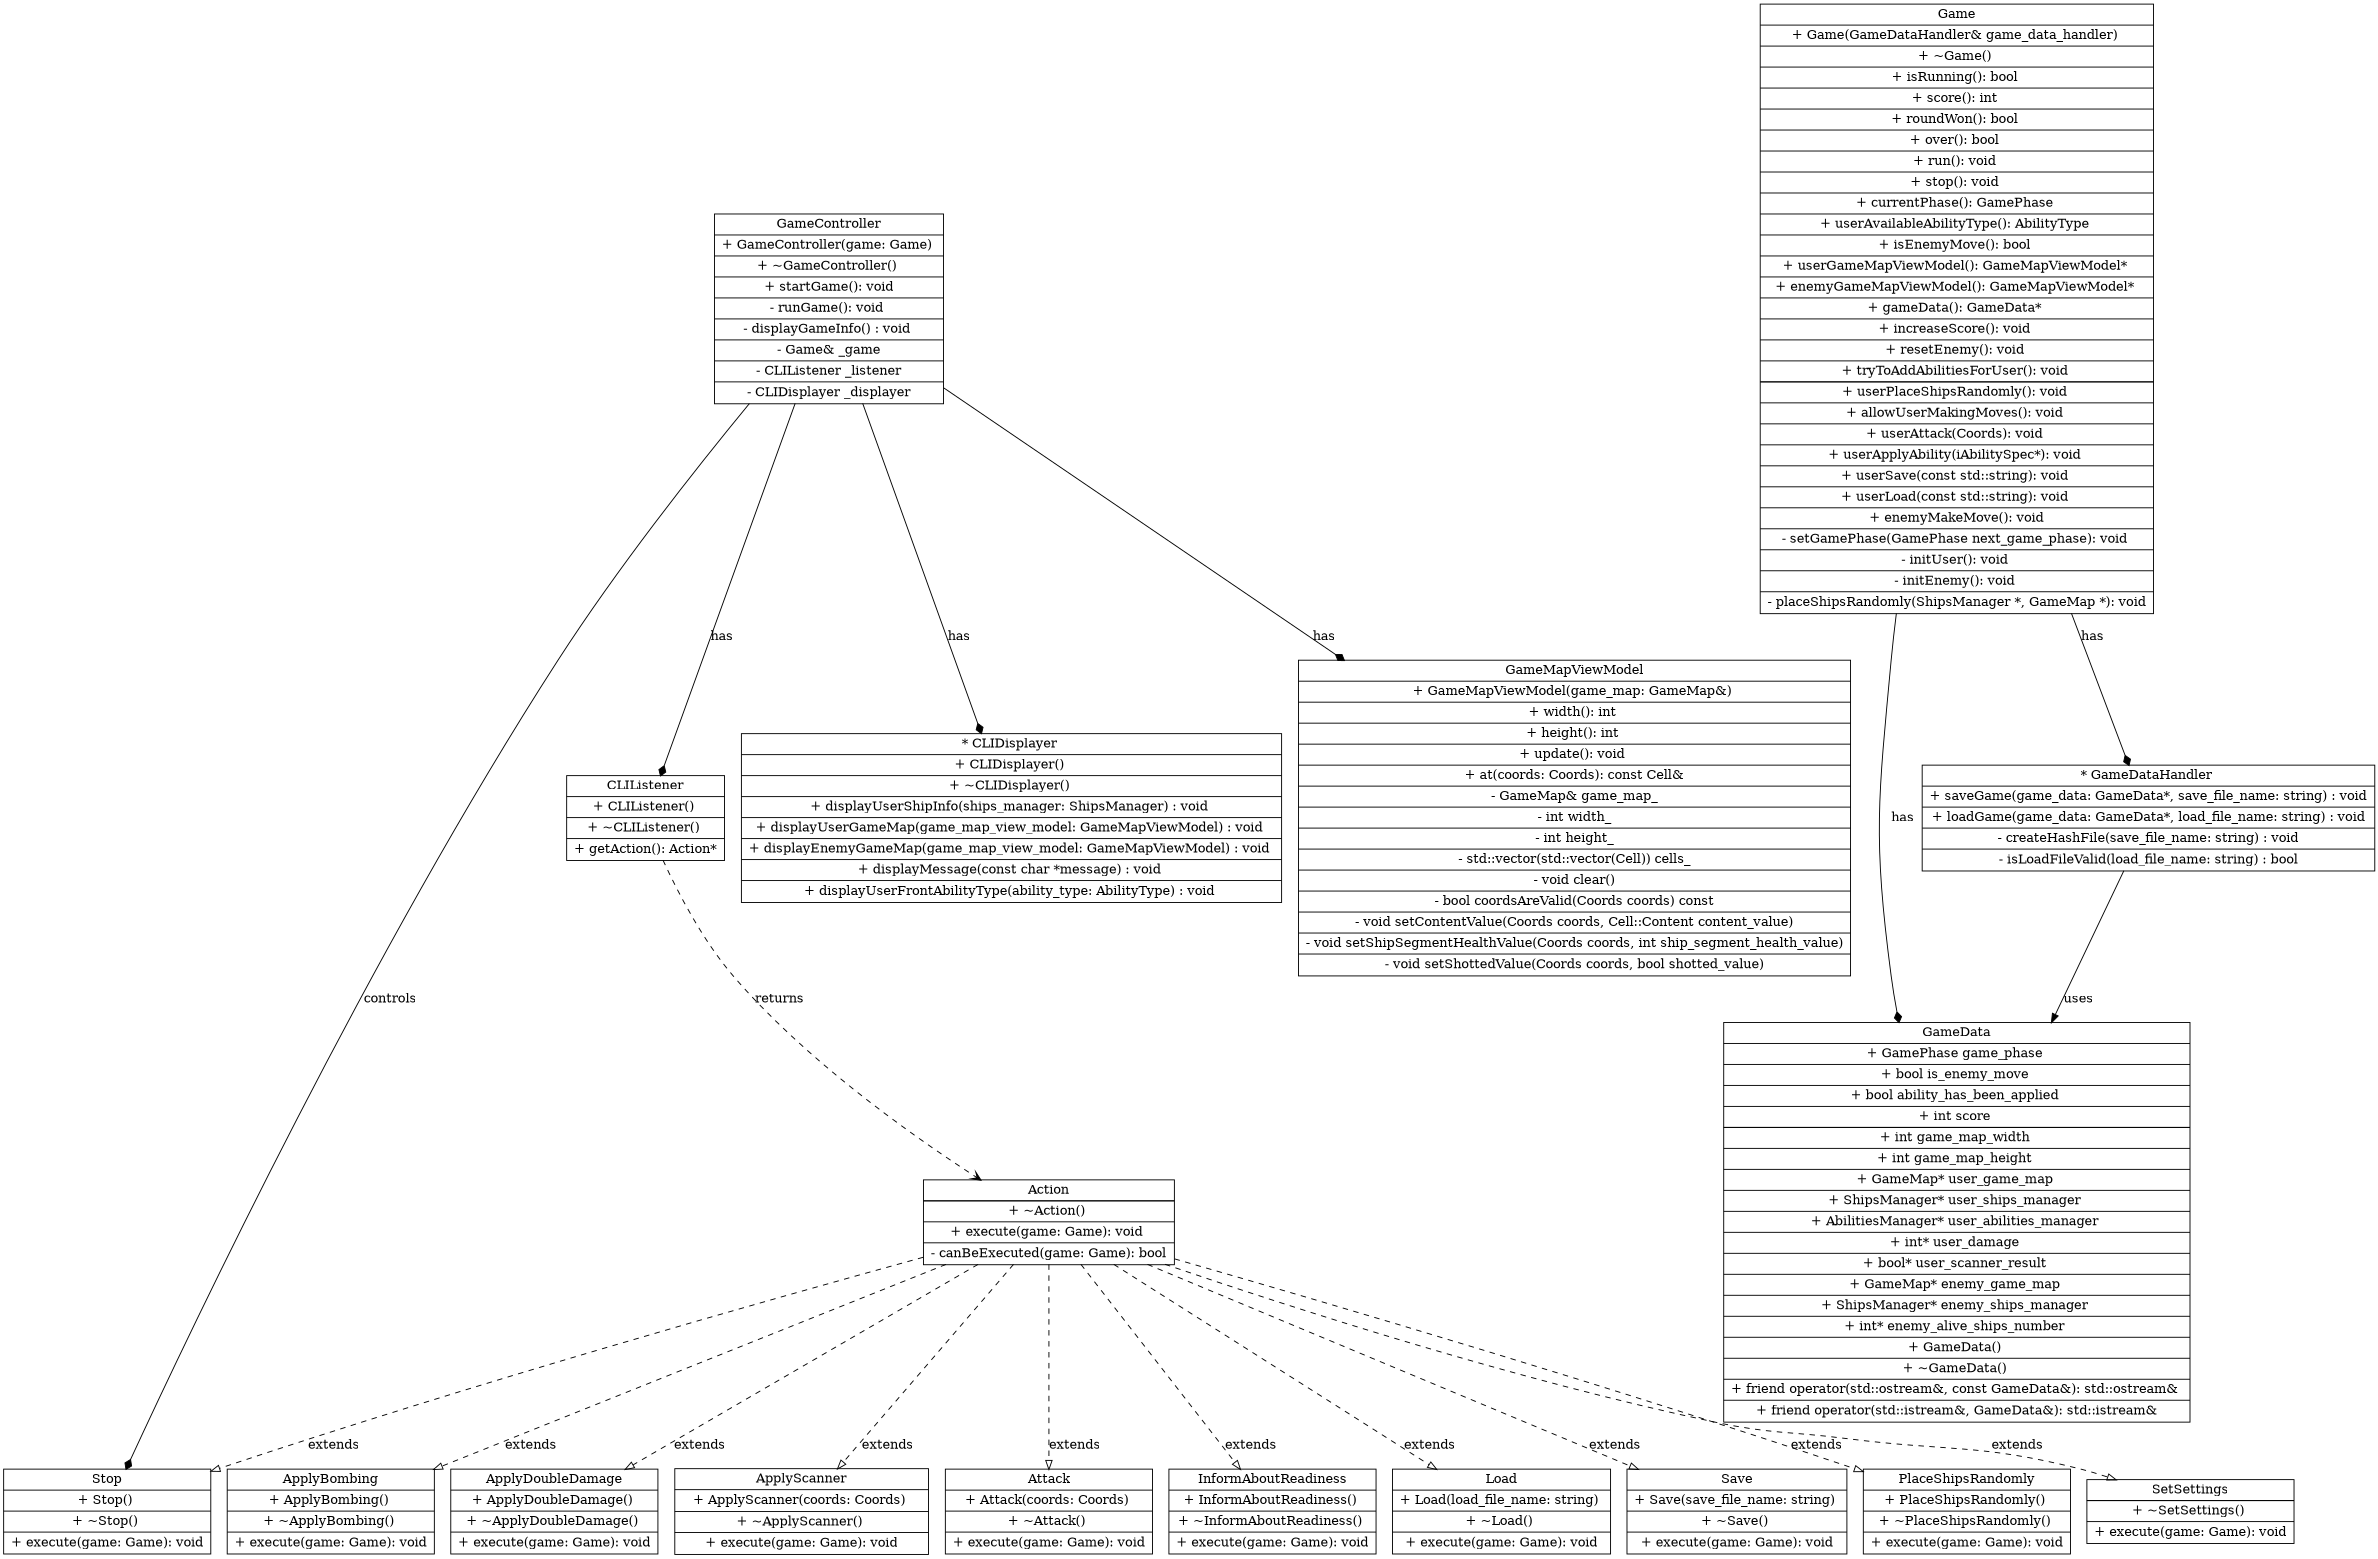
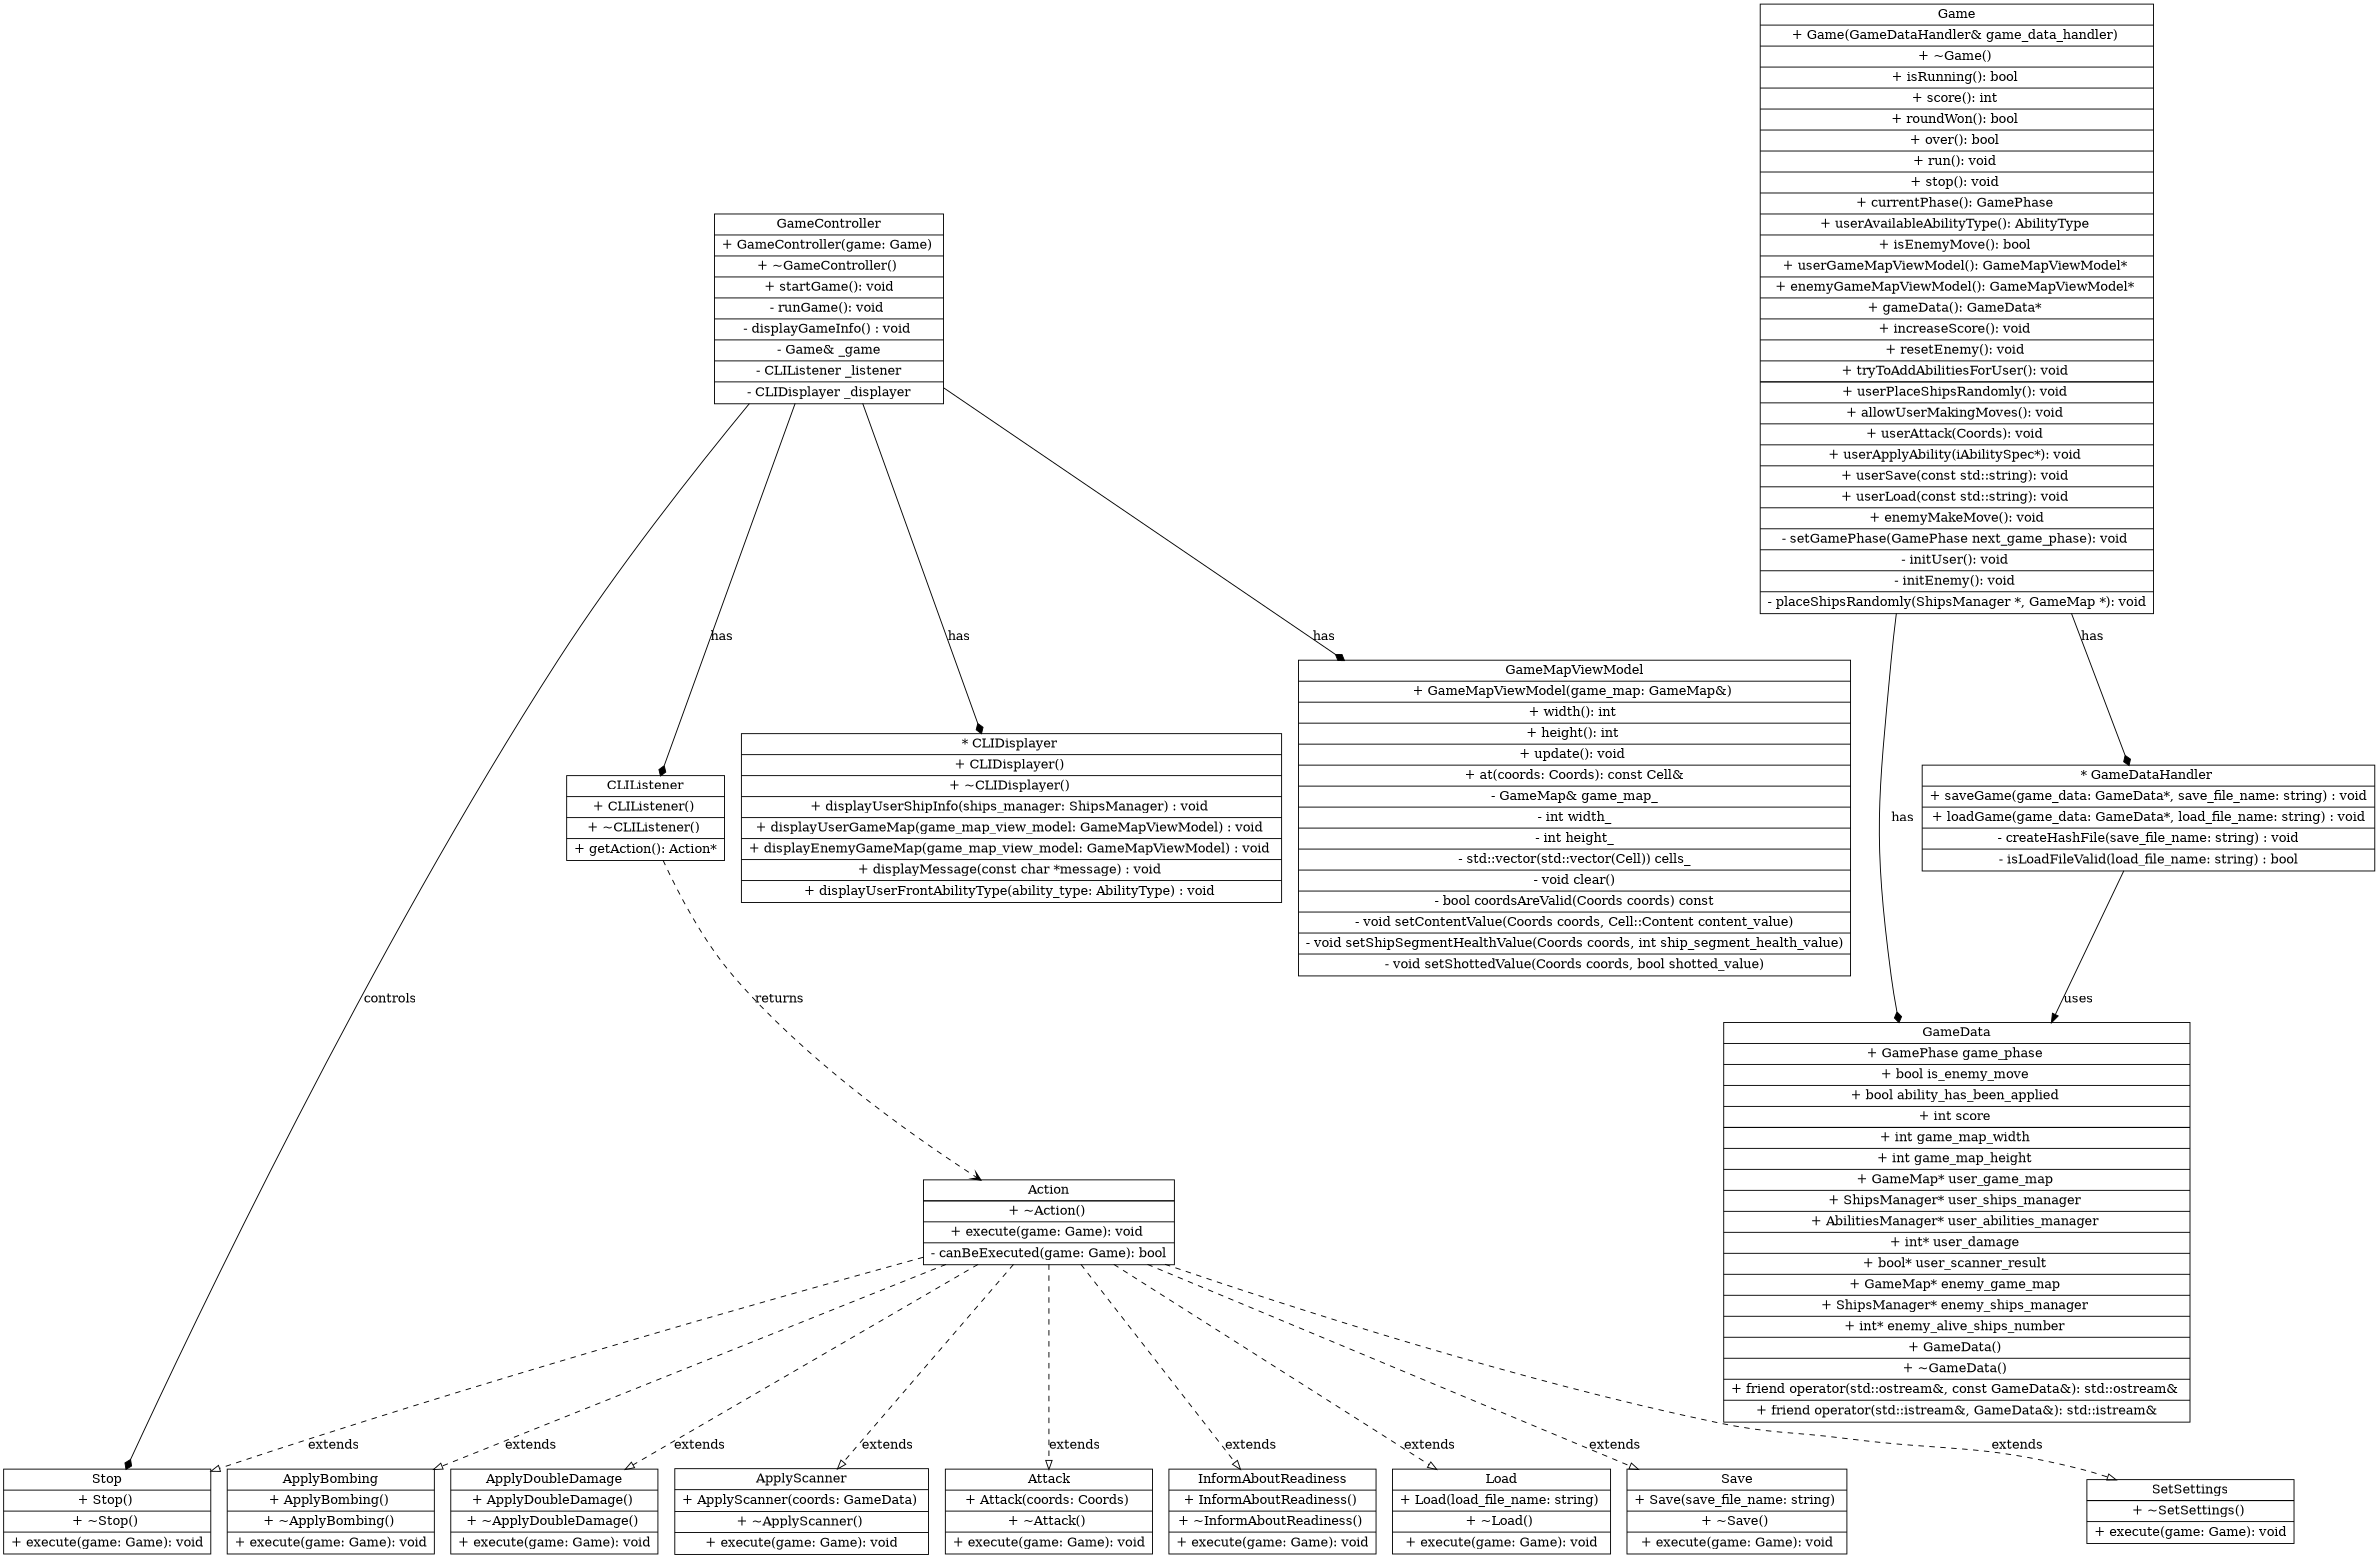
node "ApplyScanner": text "+ ApplyScanner(coords: Coords)" -> "+ ApplyScanner(coords: GameData)"
node "PlaceShipsRandomly": removed
